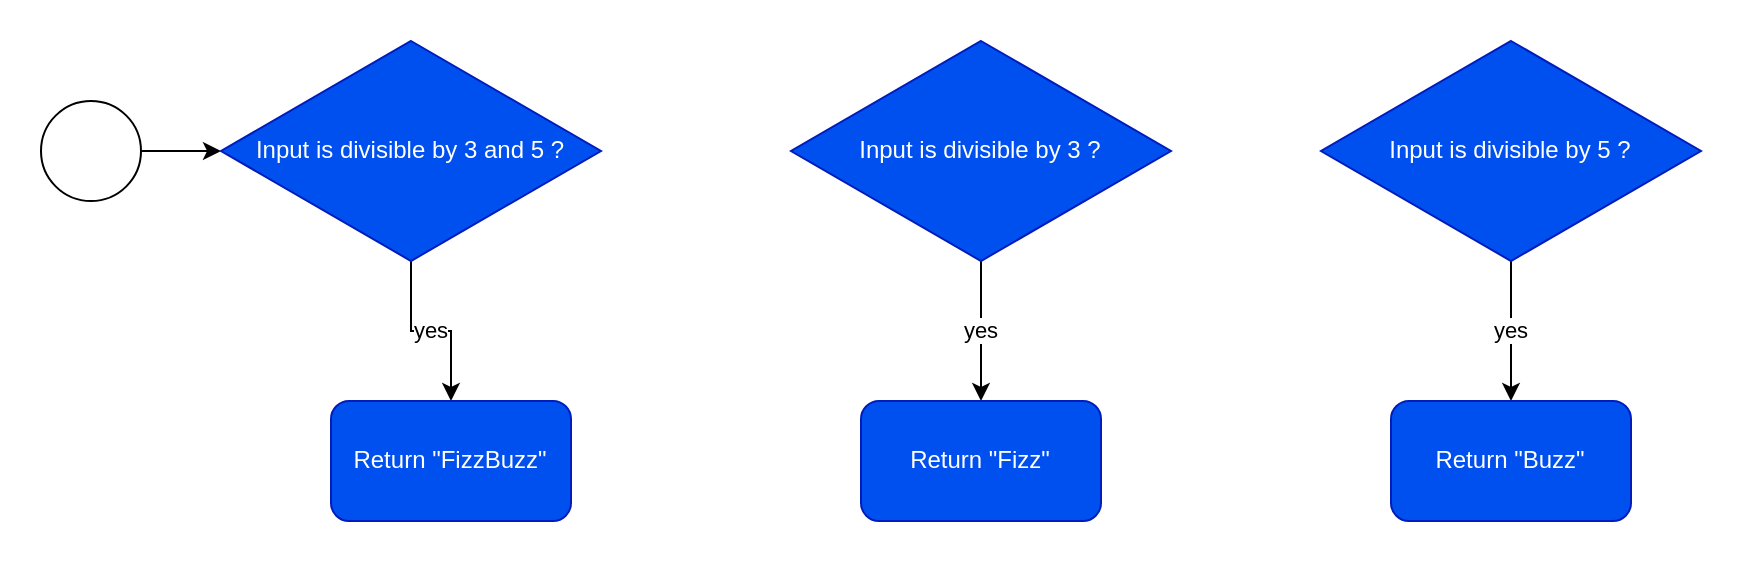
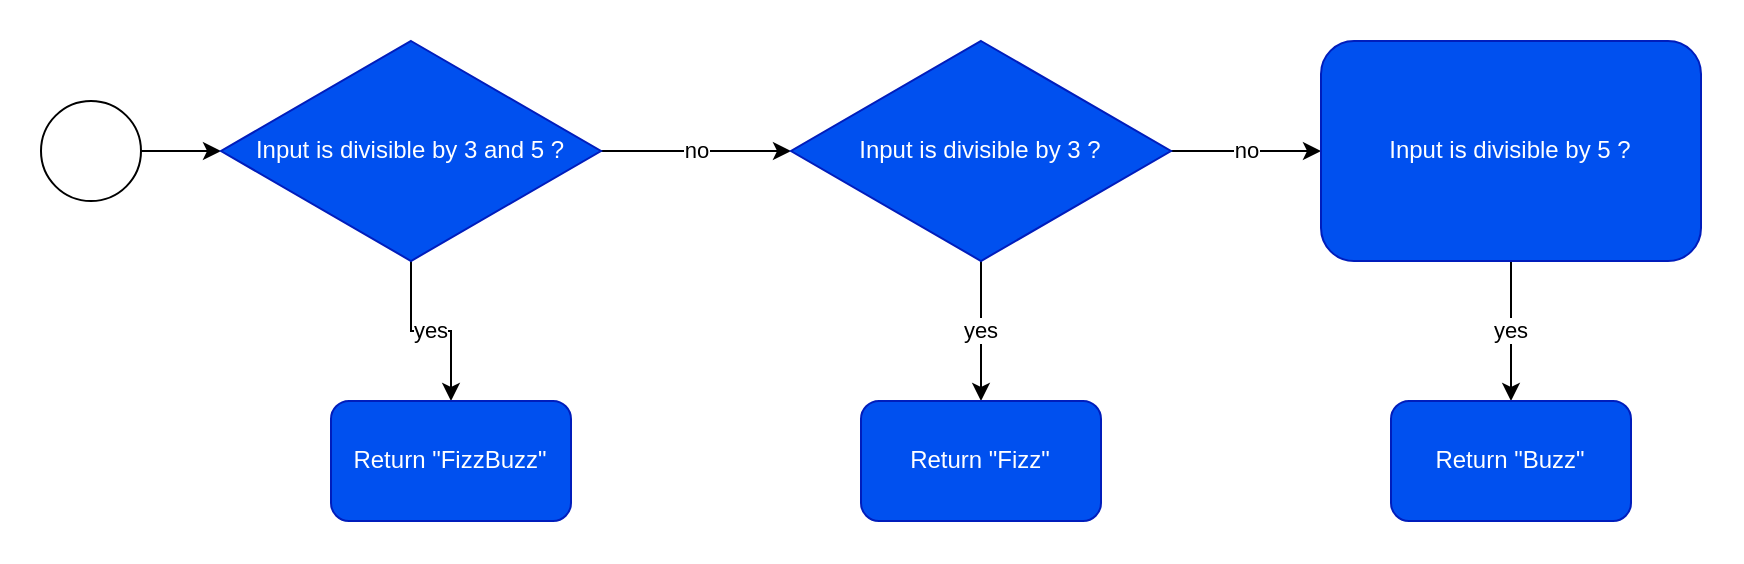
edge "Input is divisible by 3 and 5 ?" -> "Input is divisible by 3 ?": added, label "no"
edge "Input is divisible by 3 ?" -> "Input is divisible by 5 ?": added, label "no"
node "Input is divisible by 5 ?": shape diamond -> rounded rectangle
